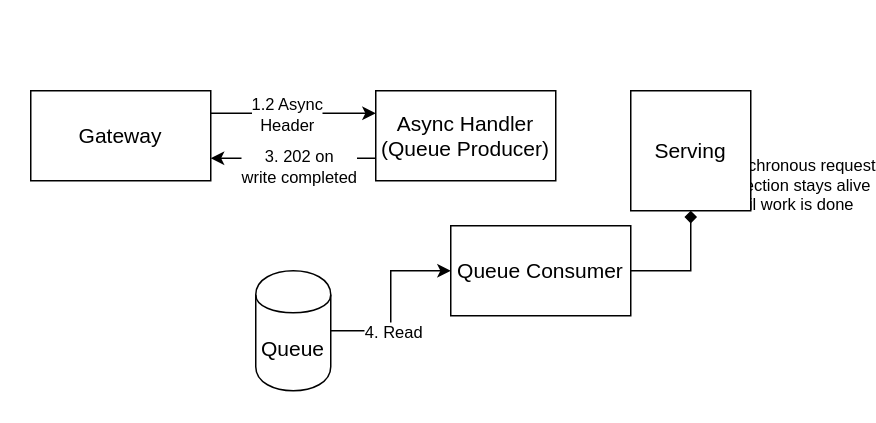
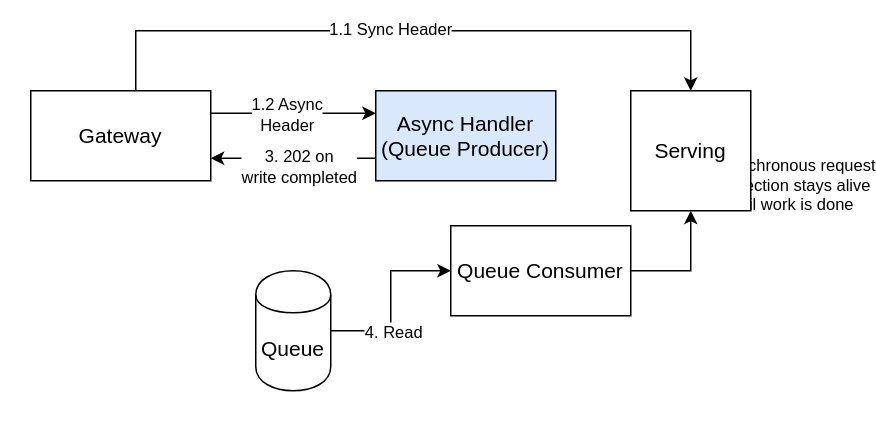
edge "Gateway" -> "Serving": added, label "1.1 Sync Header"
node "Async Handler (Queue Producer)": fillcolor #ffffff -> #dae8fc
edge "Queue Consumer" -> "Serving": arrowhead diamond -> classic
